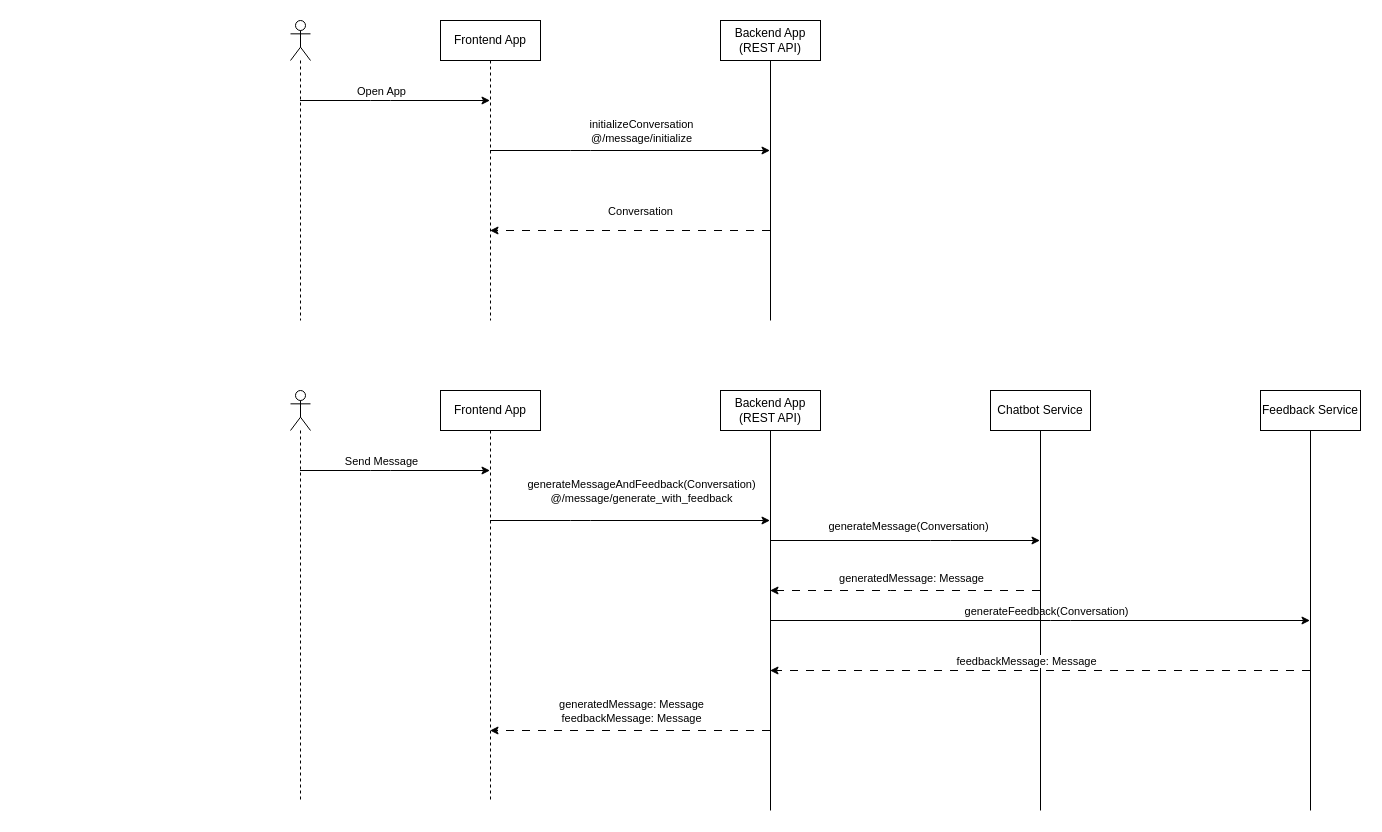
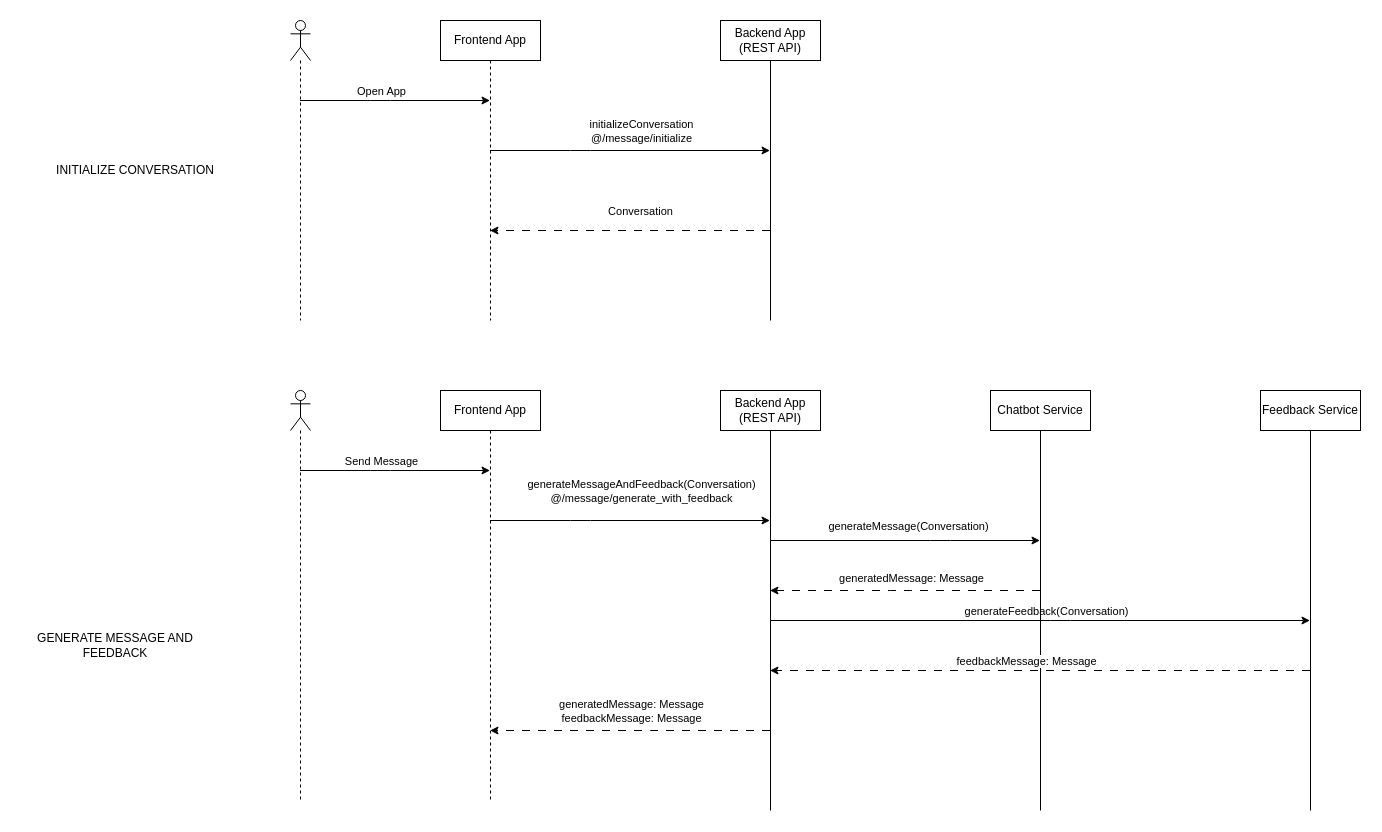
node "INITIALIZE CONVERSATION": added
node "GENERATE MESSAGE AND FEEDBACK": added
